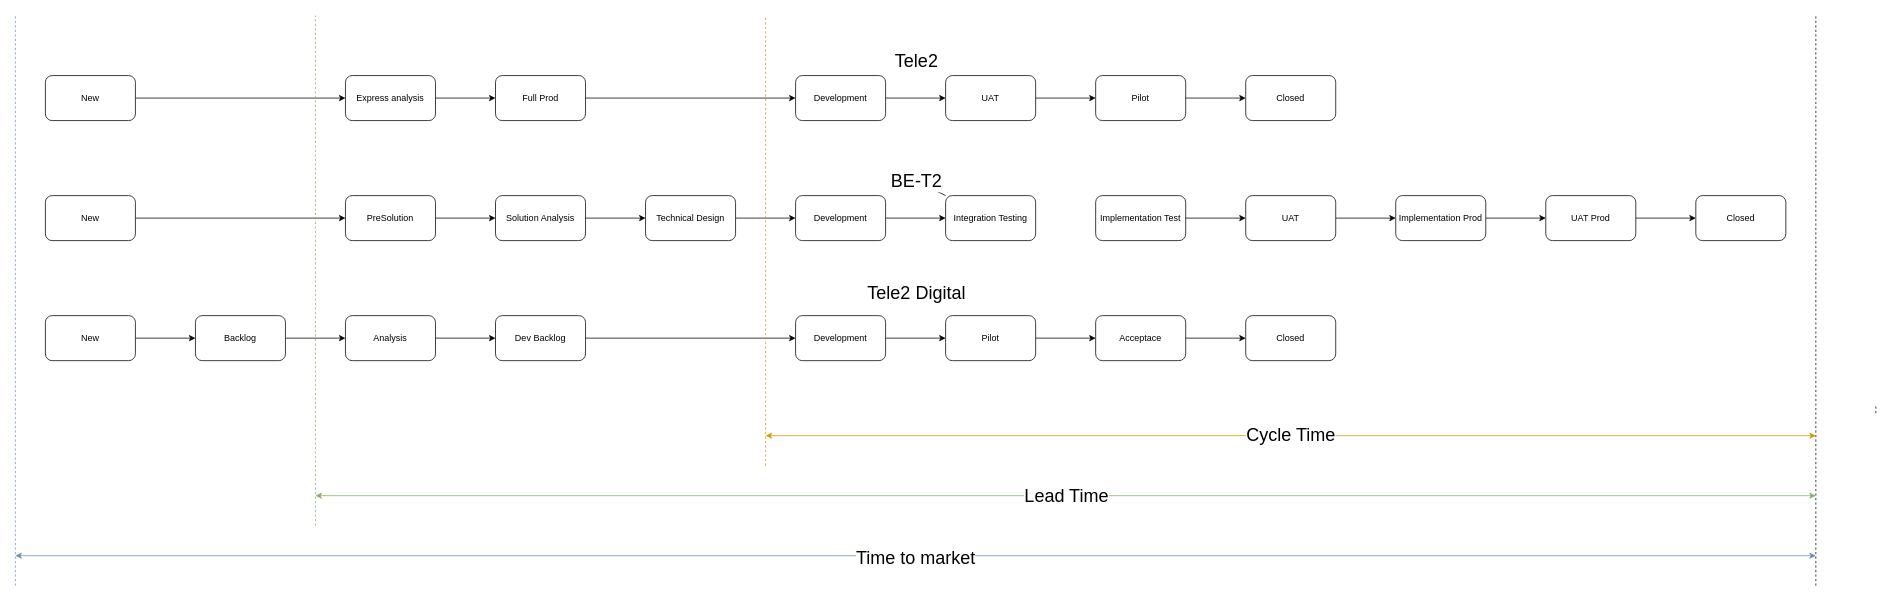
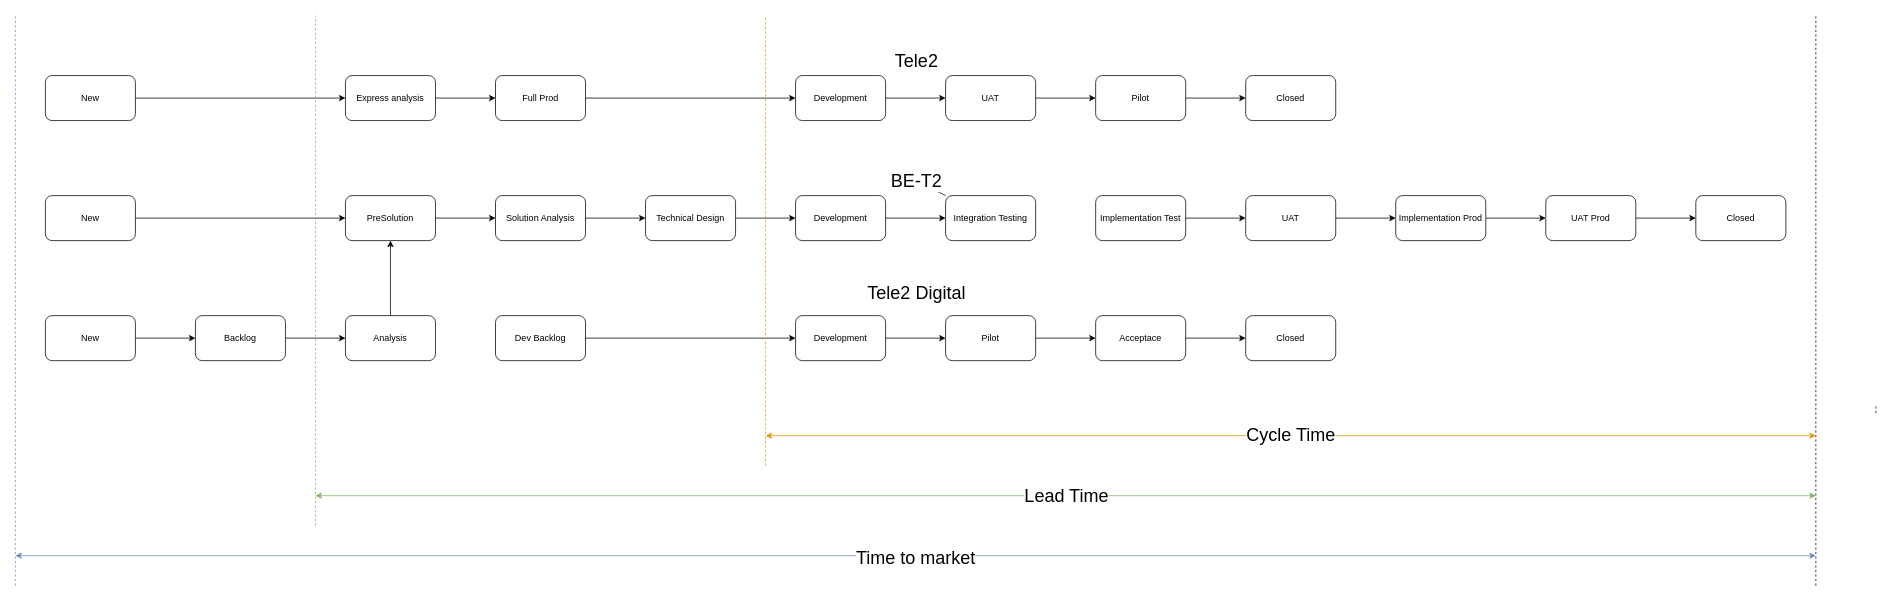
edge "Analysis" -> "Dev Backlog": now "Analysis" -> "PreSolution"
